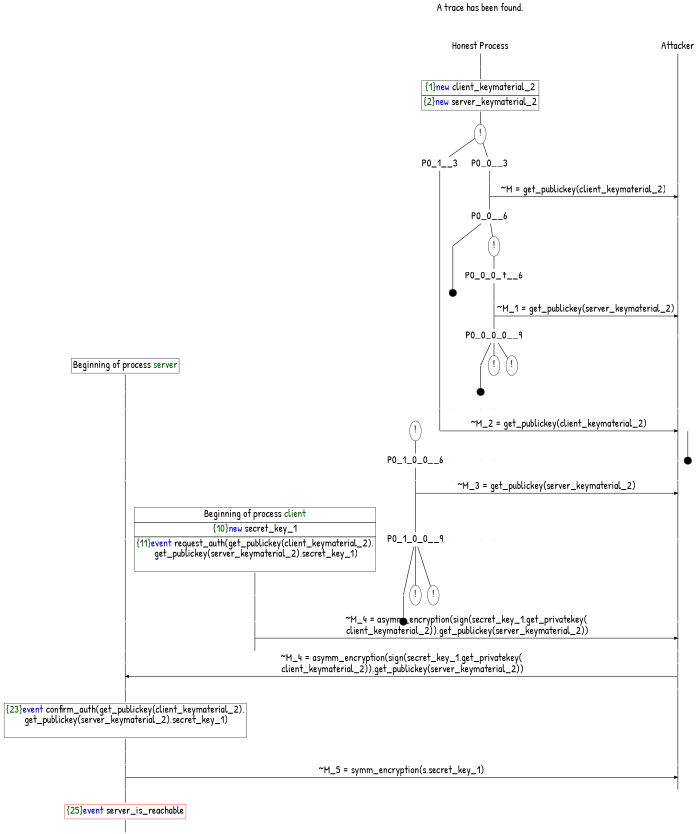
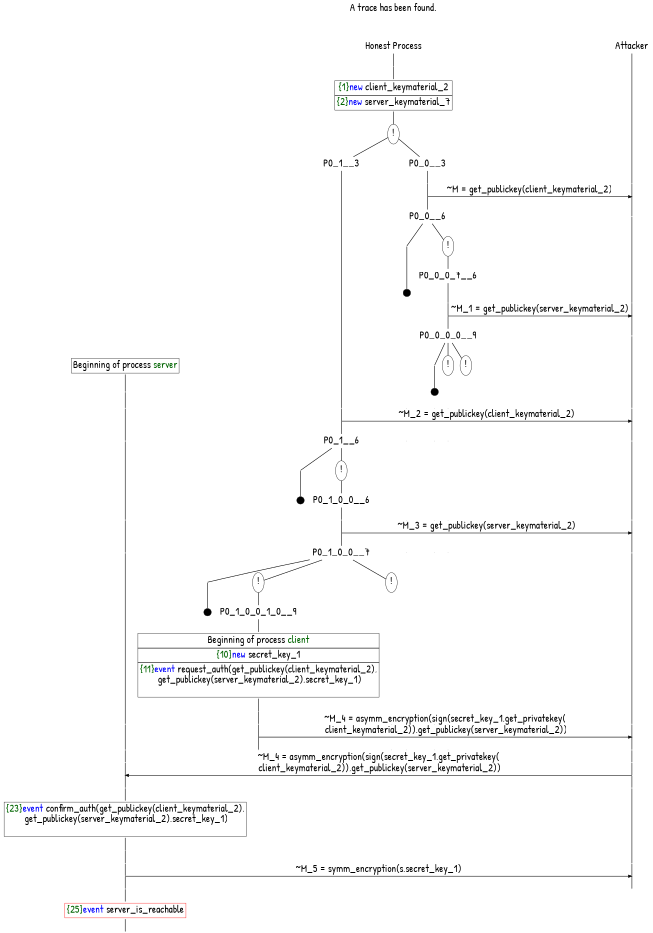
node "{1}": text "server_keymaterial_2" -> "server_keymaterial_7"
node "P0_1__6": added
node "P0_1_0_0__9": label "P0_1_0_0__9" -> "P0_1_0_0__7"
node "P0_1_0_0_1_0__9": added
